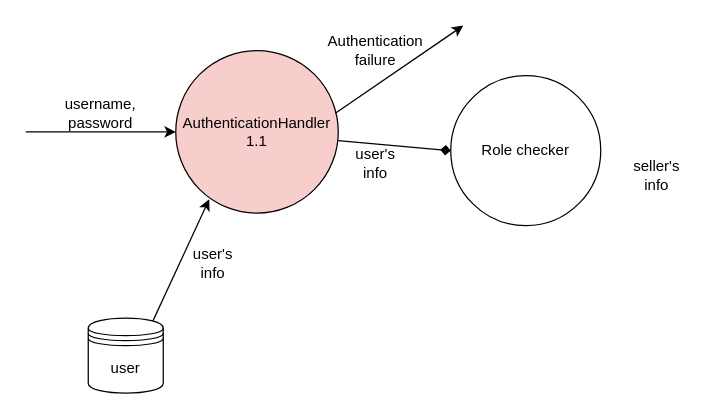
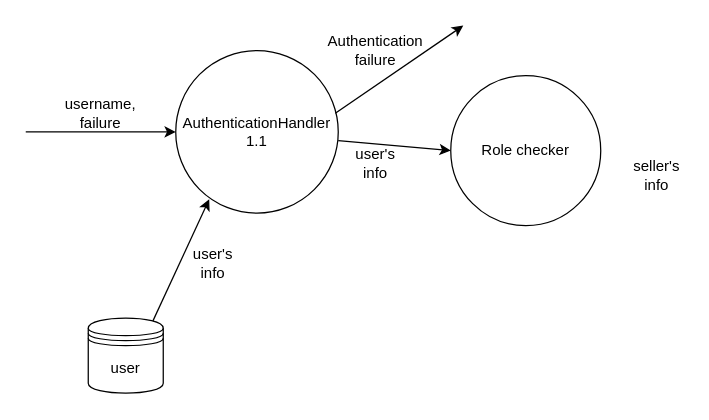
node "username, password": label "username, password" -> "username, failure"
node "AuthenticationHandler 1.1": fillcolor #f8cecc -> #ffffff
edge "AuthenticationHandler 1.1" -> "Role checker": arrowhead diamond -> classic
